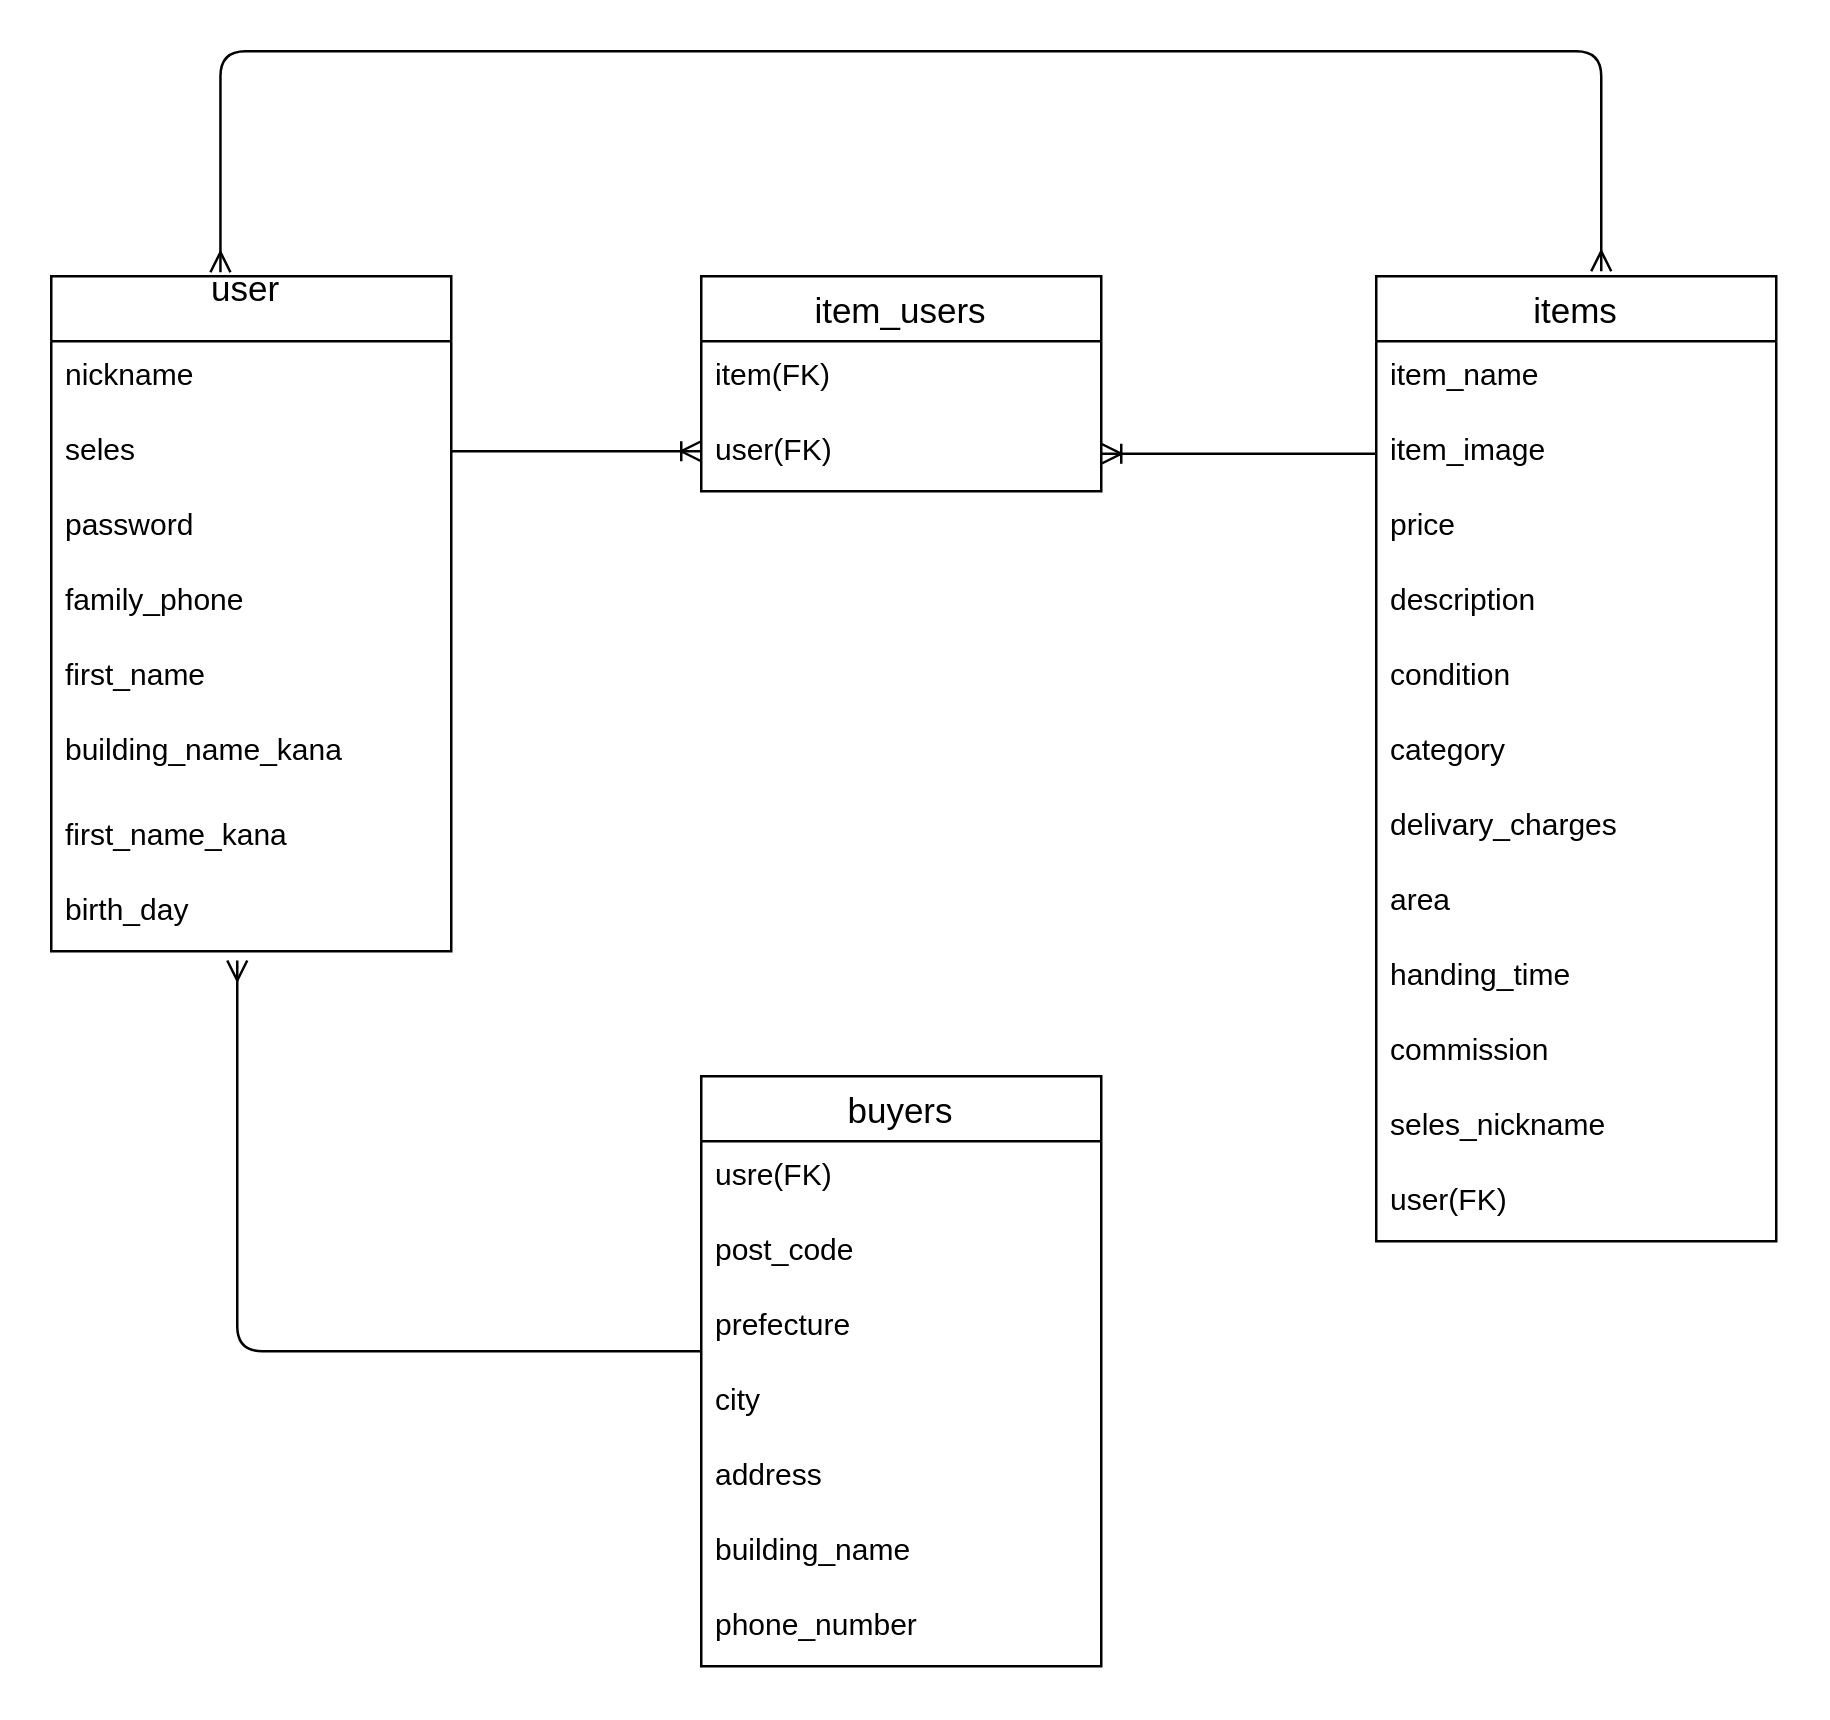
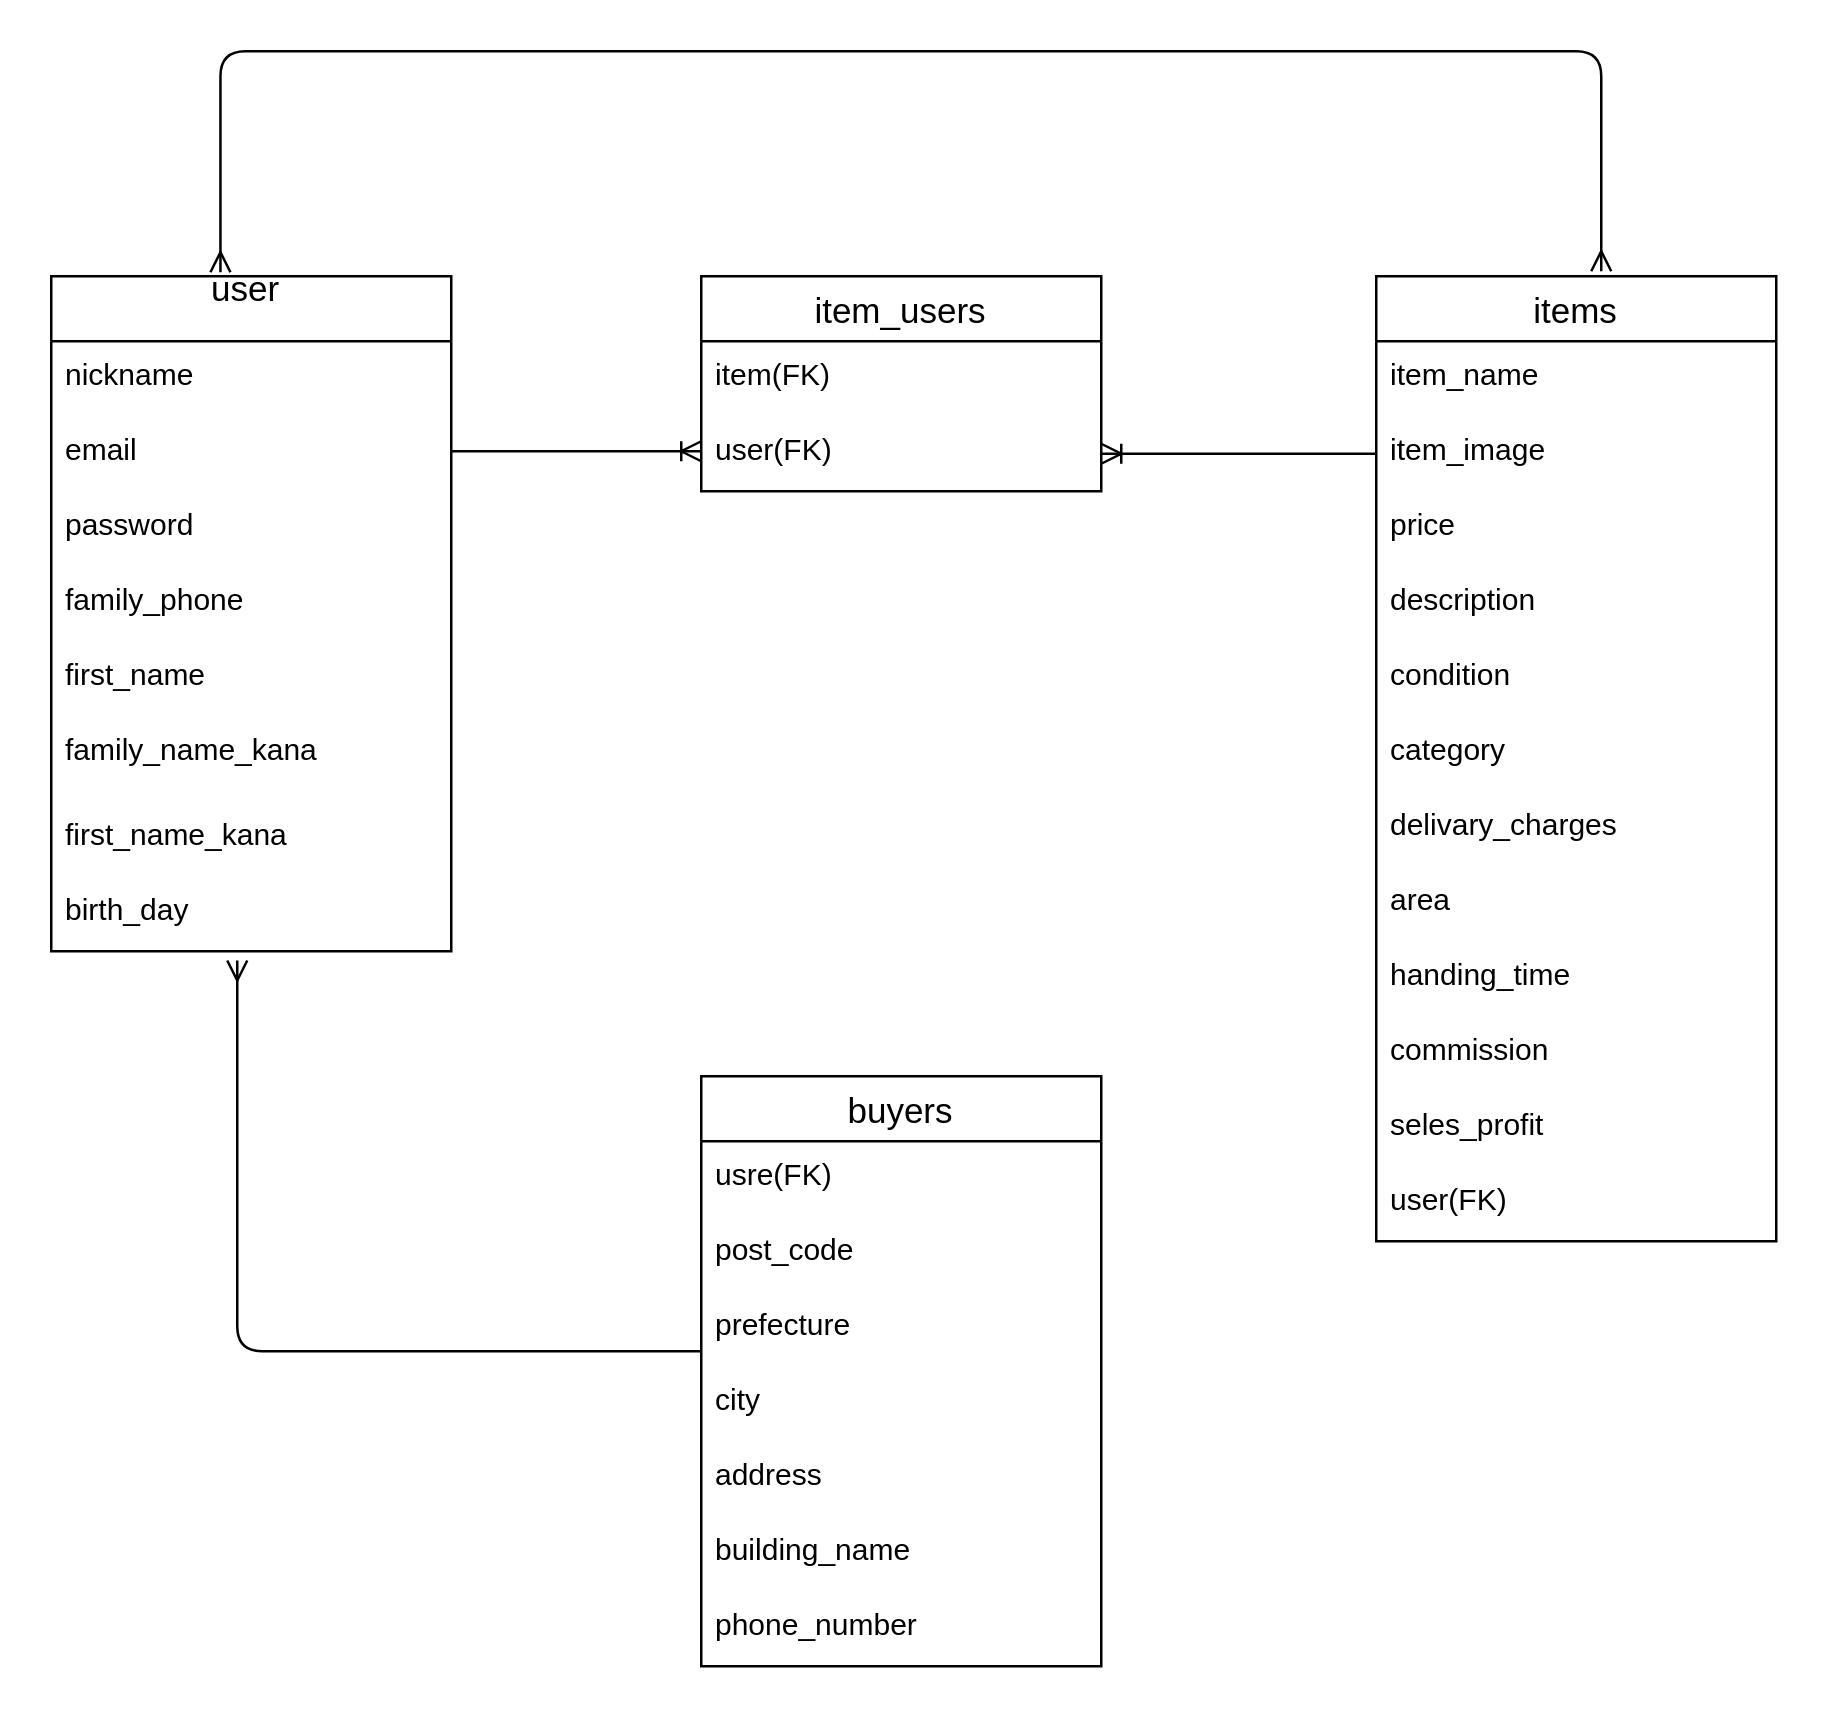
node "seles": label "seles" -> "email"
node "building_name_kana": label "building_name_kana" -> "family_name_kana"
node "seles_nickname": label "seles_nickname" -> "seles_profit"
